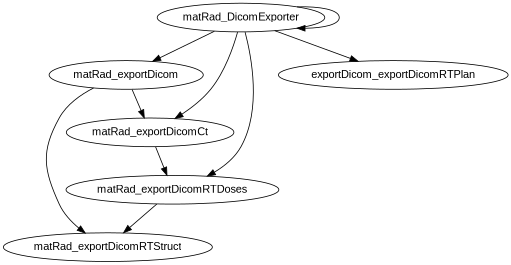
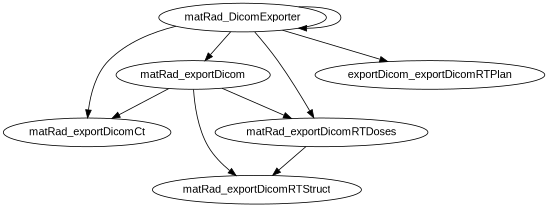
edge "matRad_exportDicomCt" -> "matRad_exportDicomRTDoses": now "matRad_exportDicom" -> "matRad_exportDicomRTDoses"
